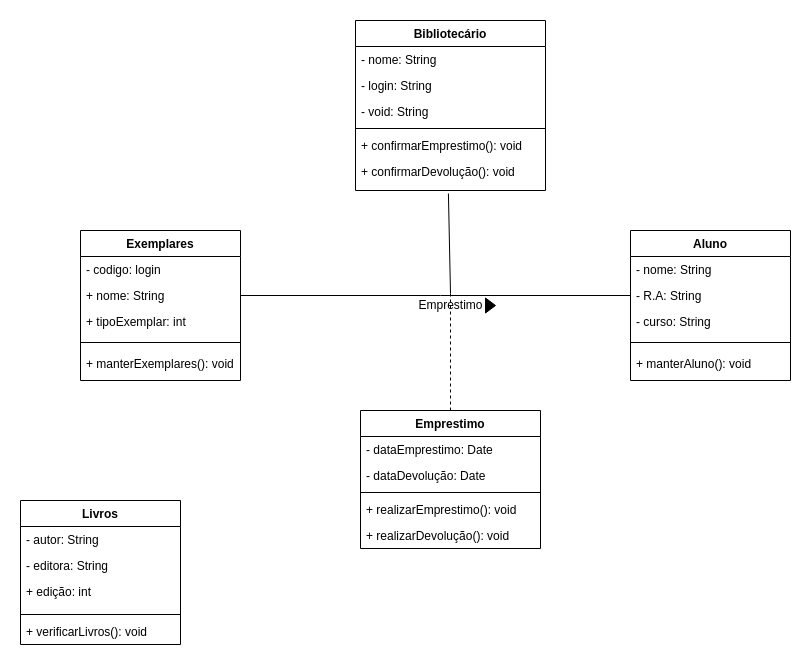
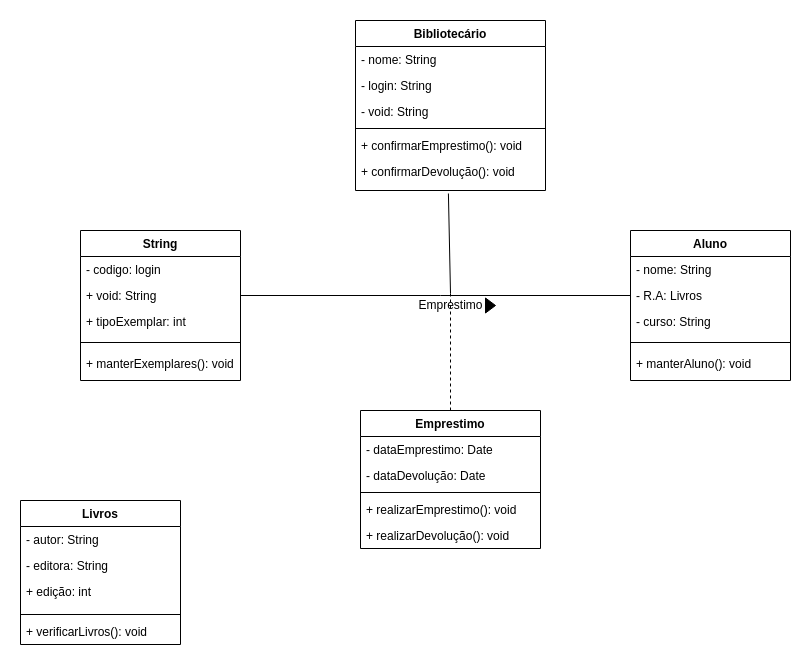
node "Exemplares": label "Exemplares" -> "String"
node "+ nome: String": label "+ nome: String" -> "+ void: String"
node "- R.A: String": label "- R.A: String" -> "- R.A: Livros"
